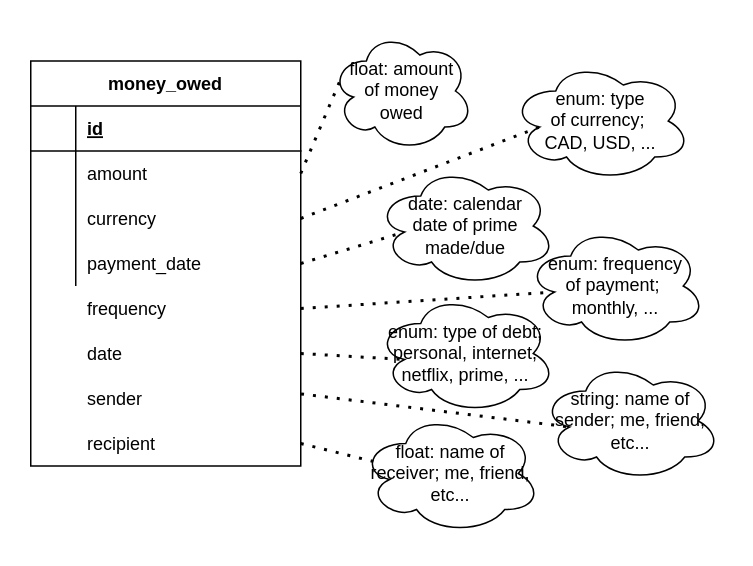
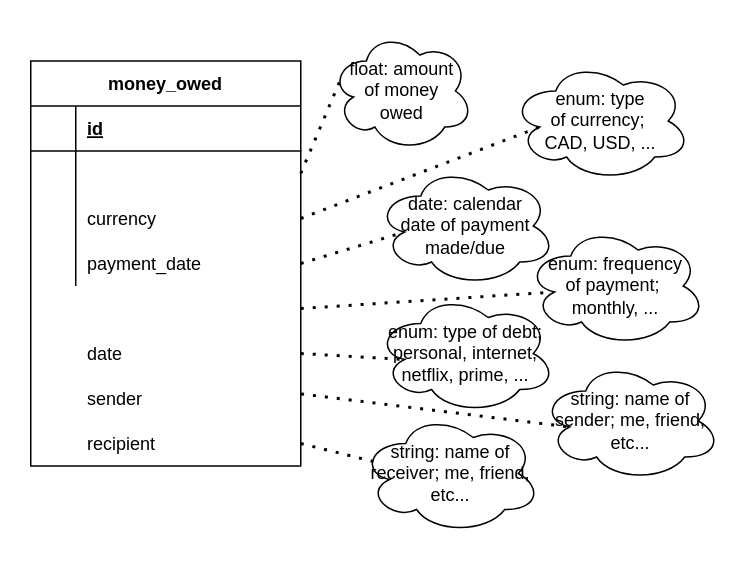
node "amount": removed
node "date: calendar date of prime made/due": label "date: calendar date of prime made/due" -> "date: calendar date of payment made/due"
node "frequency": removed
node "float: name of receiver; me, friend, etc...": label "float: name of receiver; me, friend, etc..." -> "string: name of receiver; me, friend, etc..."
